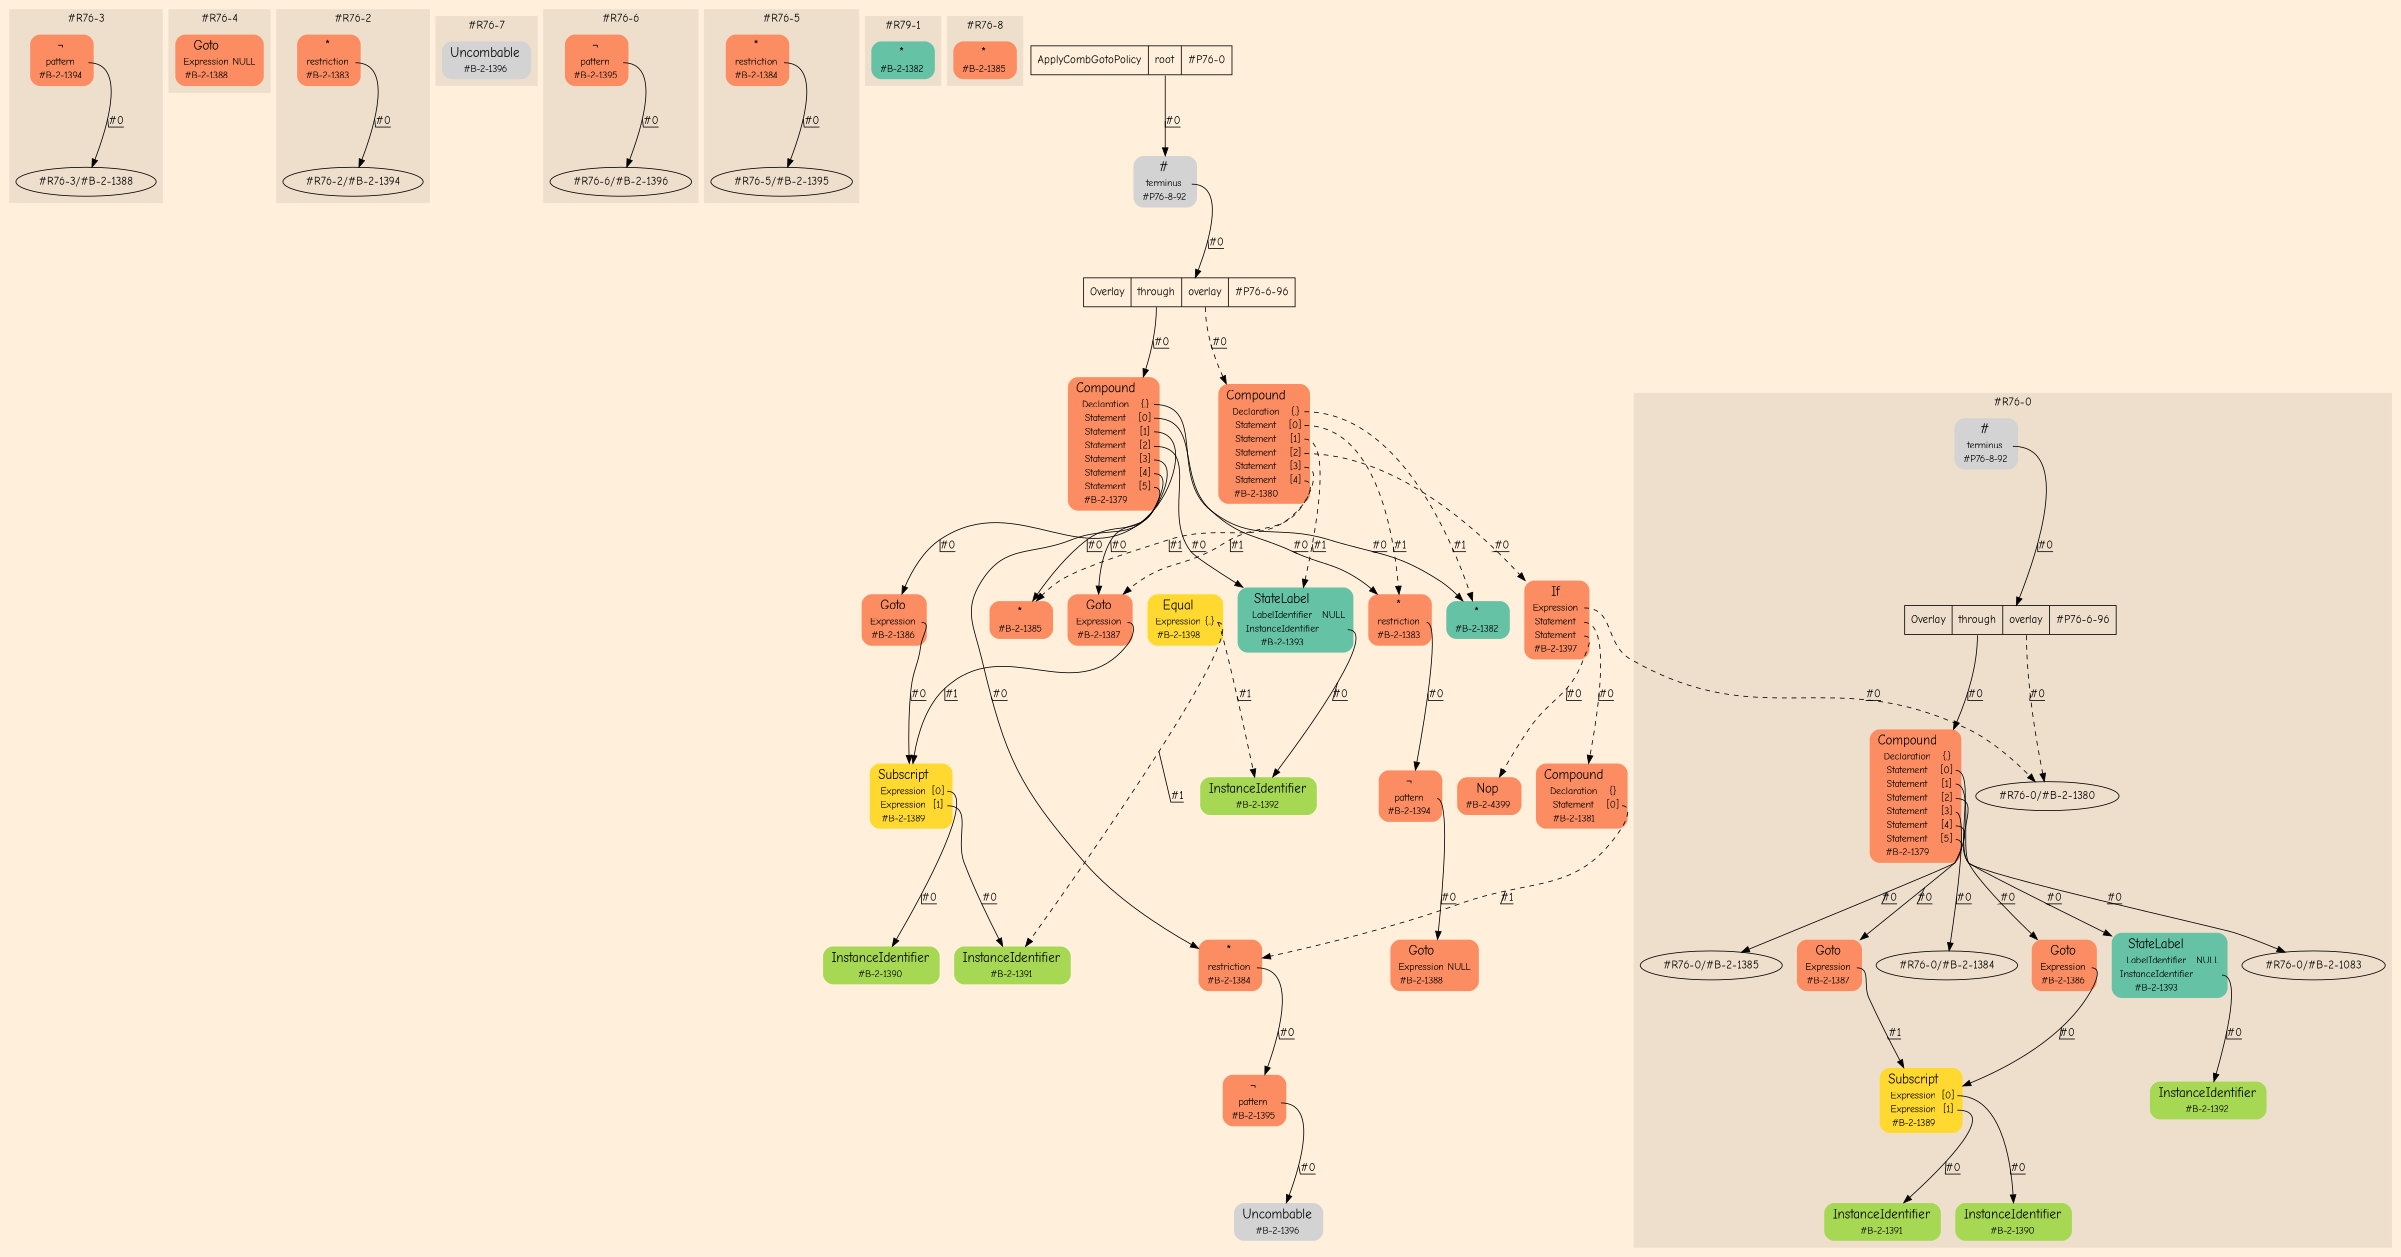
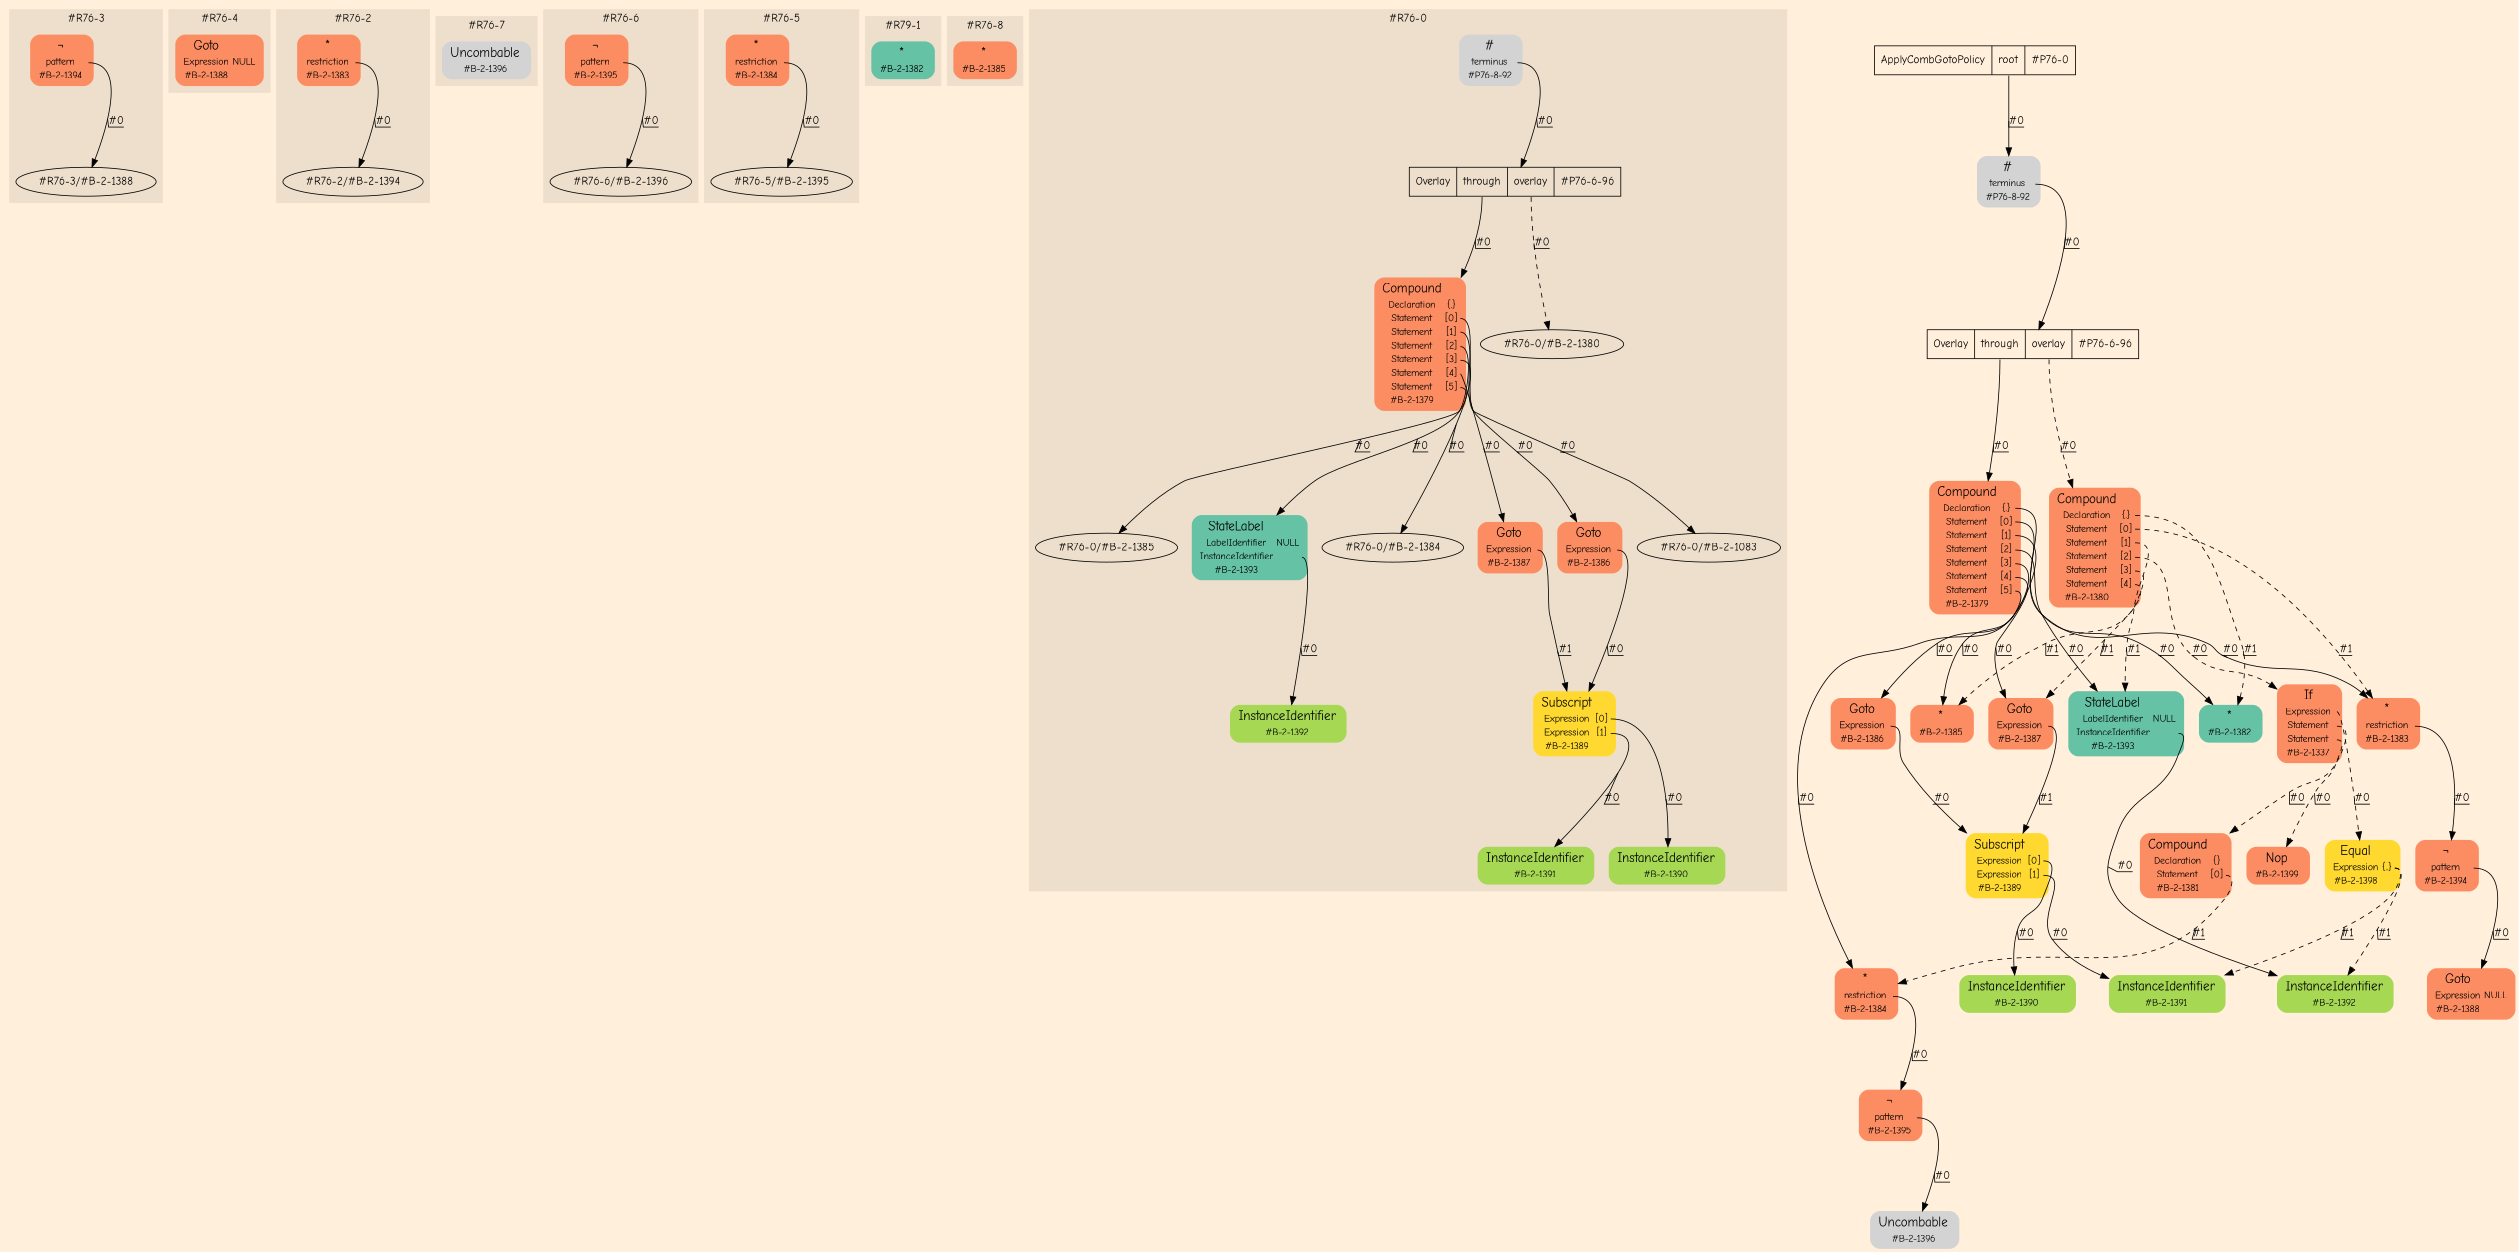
node "If": text "#B-2-1397" -> "#B-2-1337"
edge "If" -> "#R76-0/#B-2-1380": now "If" -> "Equal"
node "Nop": text "#B-2-4399" -> "#B-2-1399"
